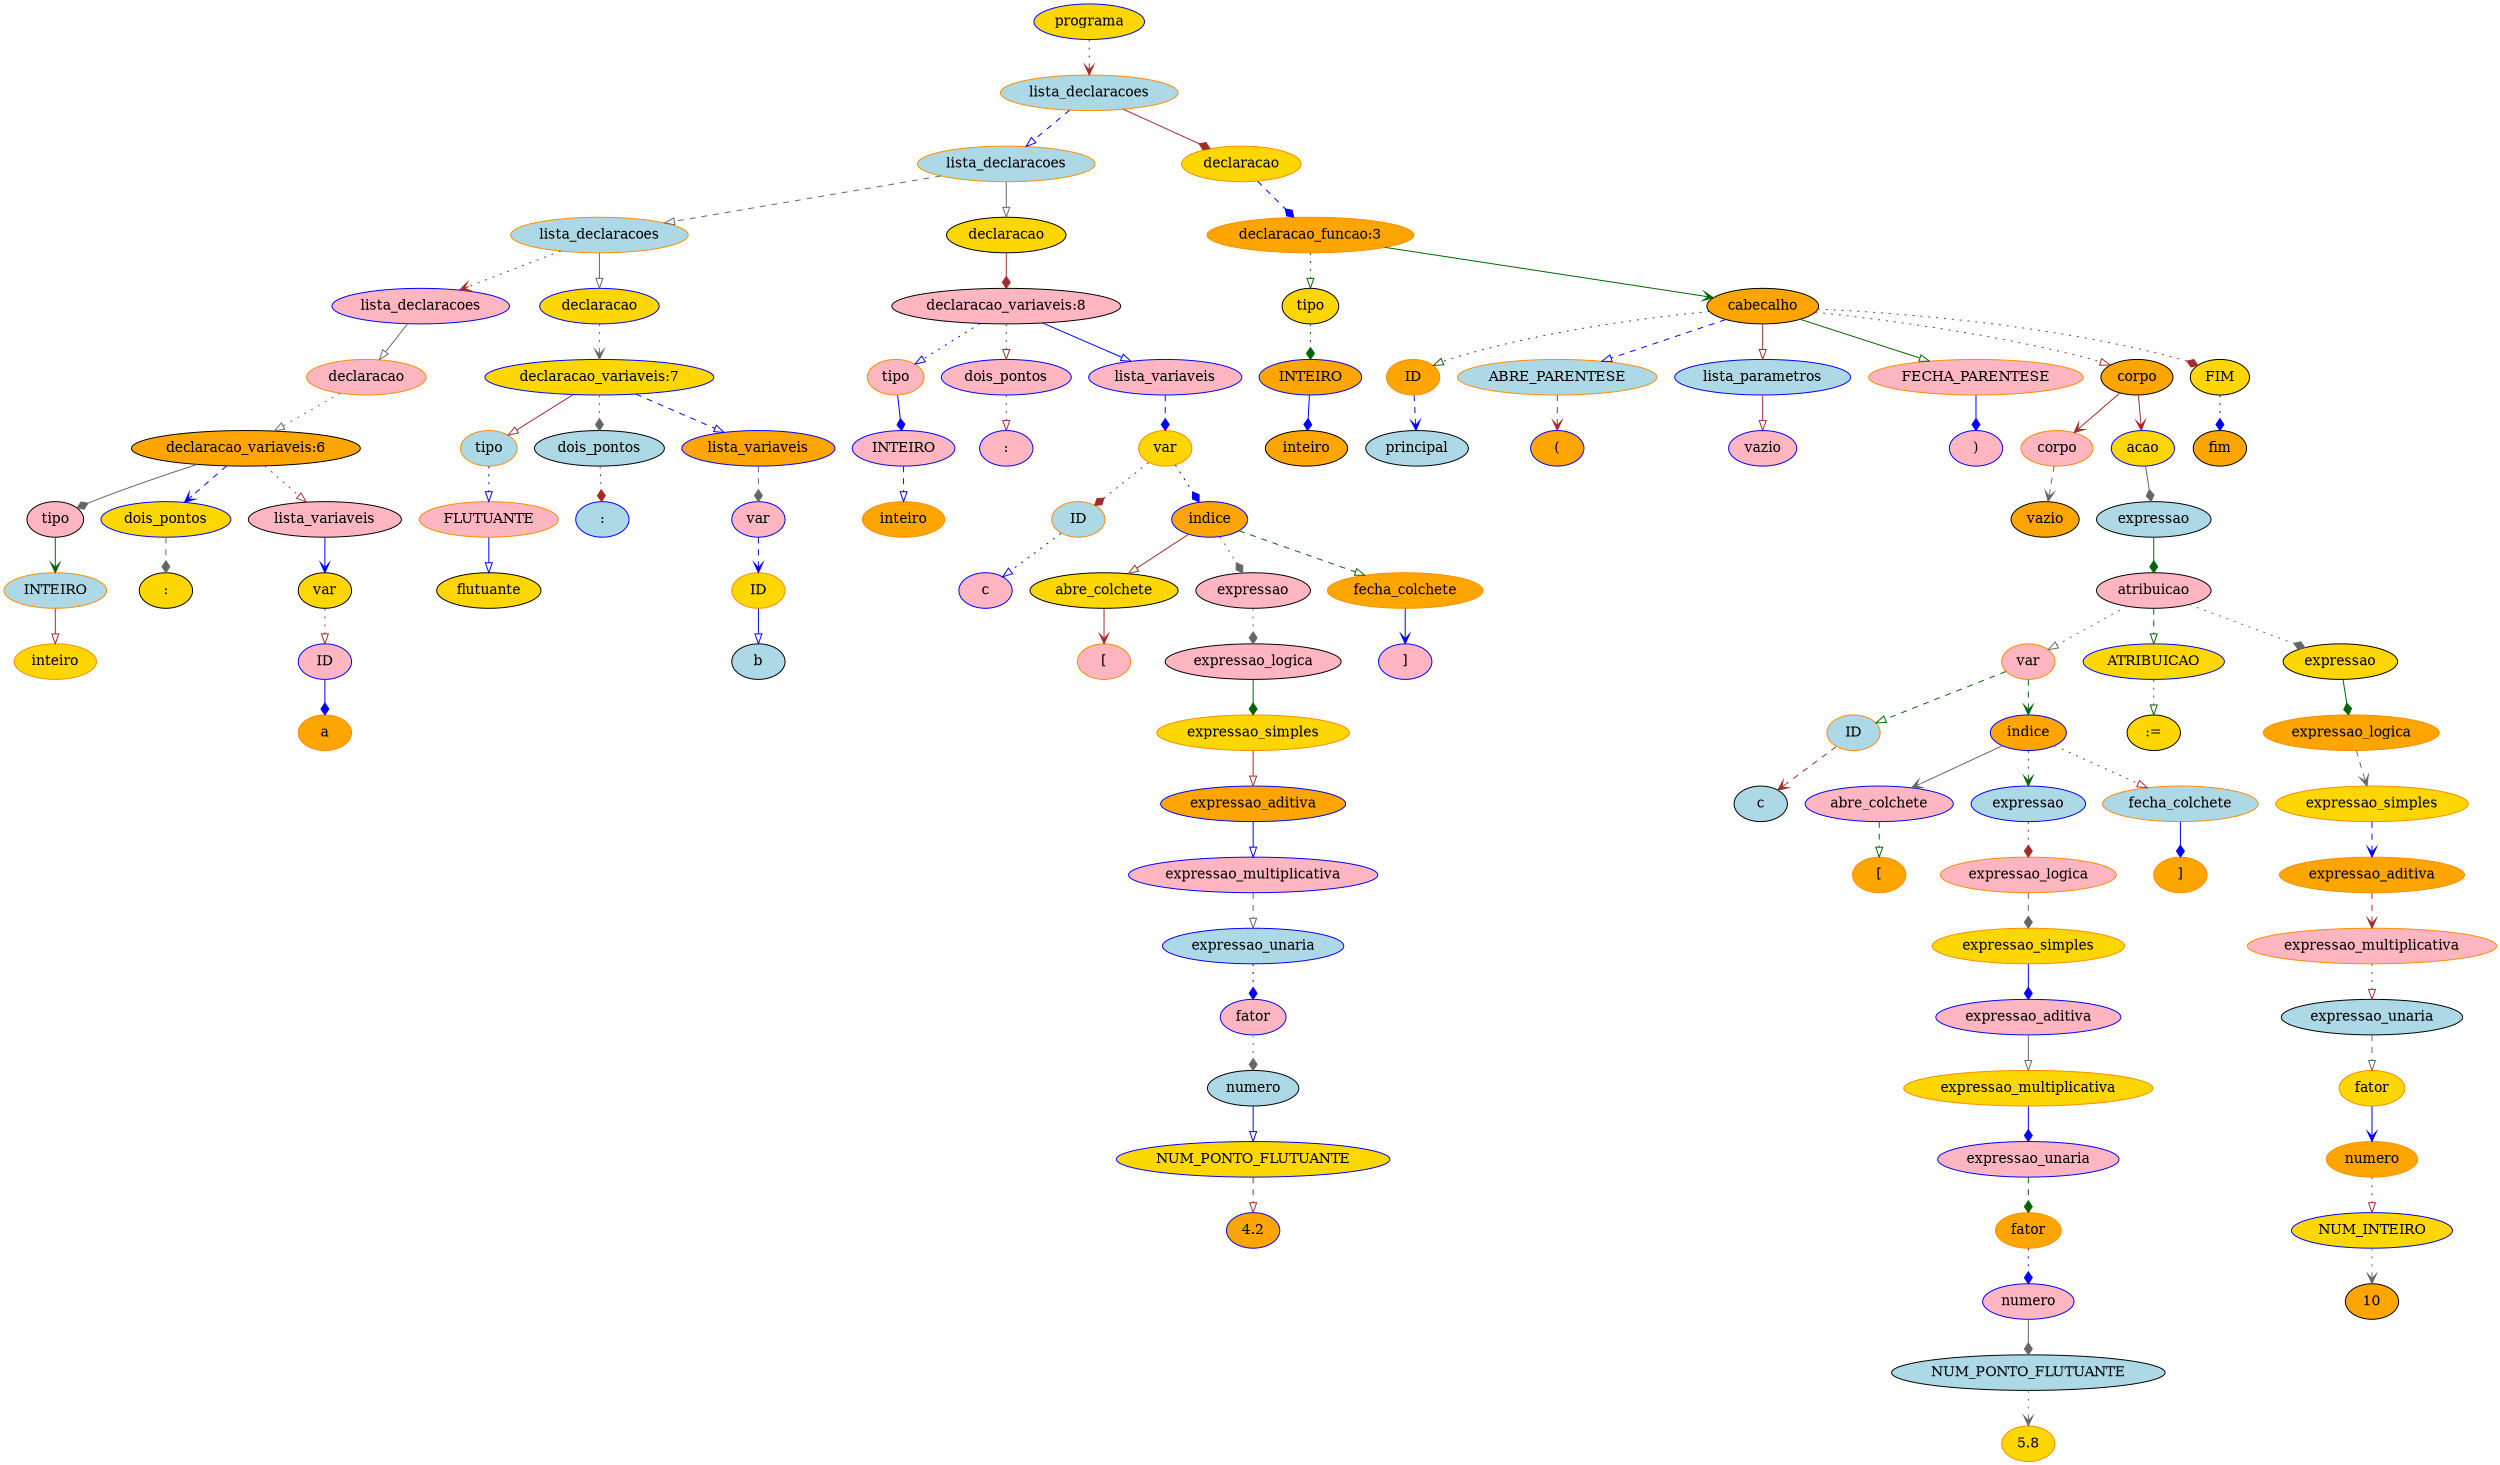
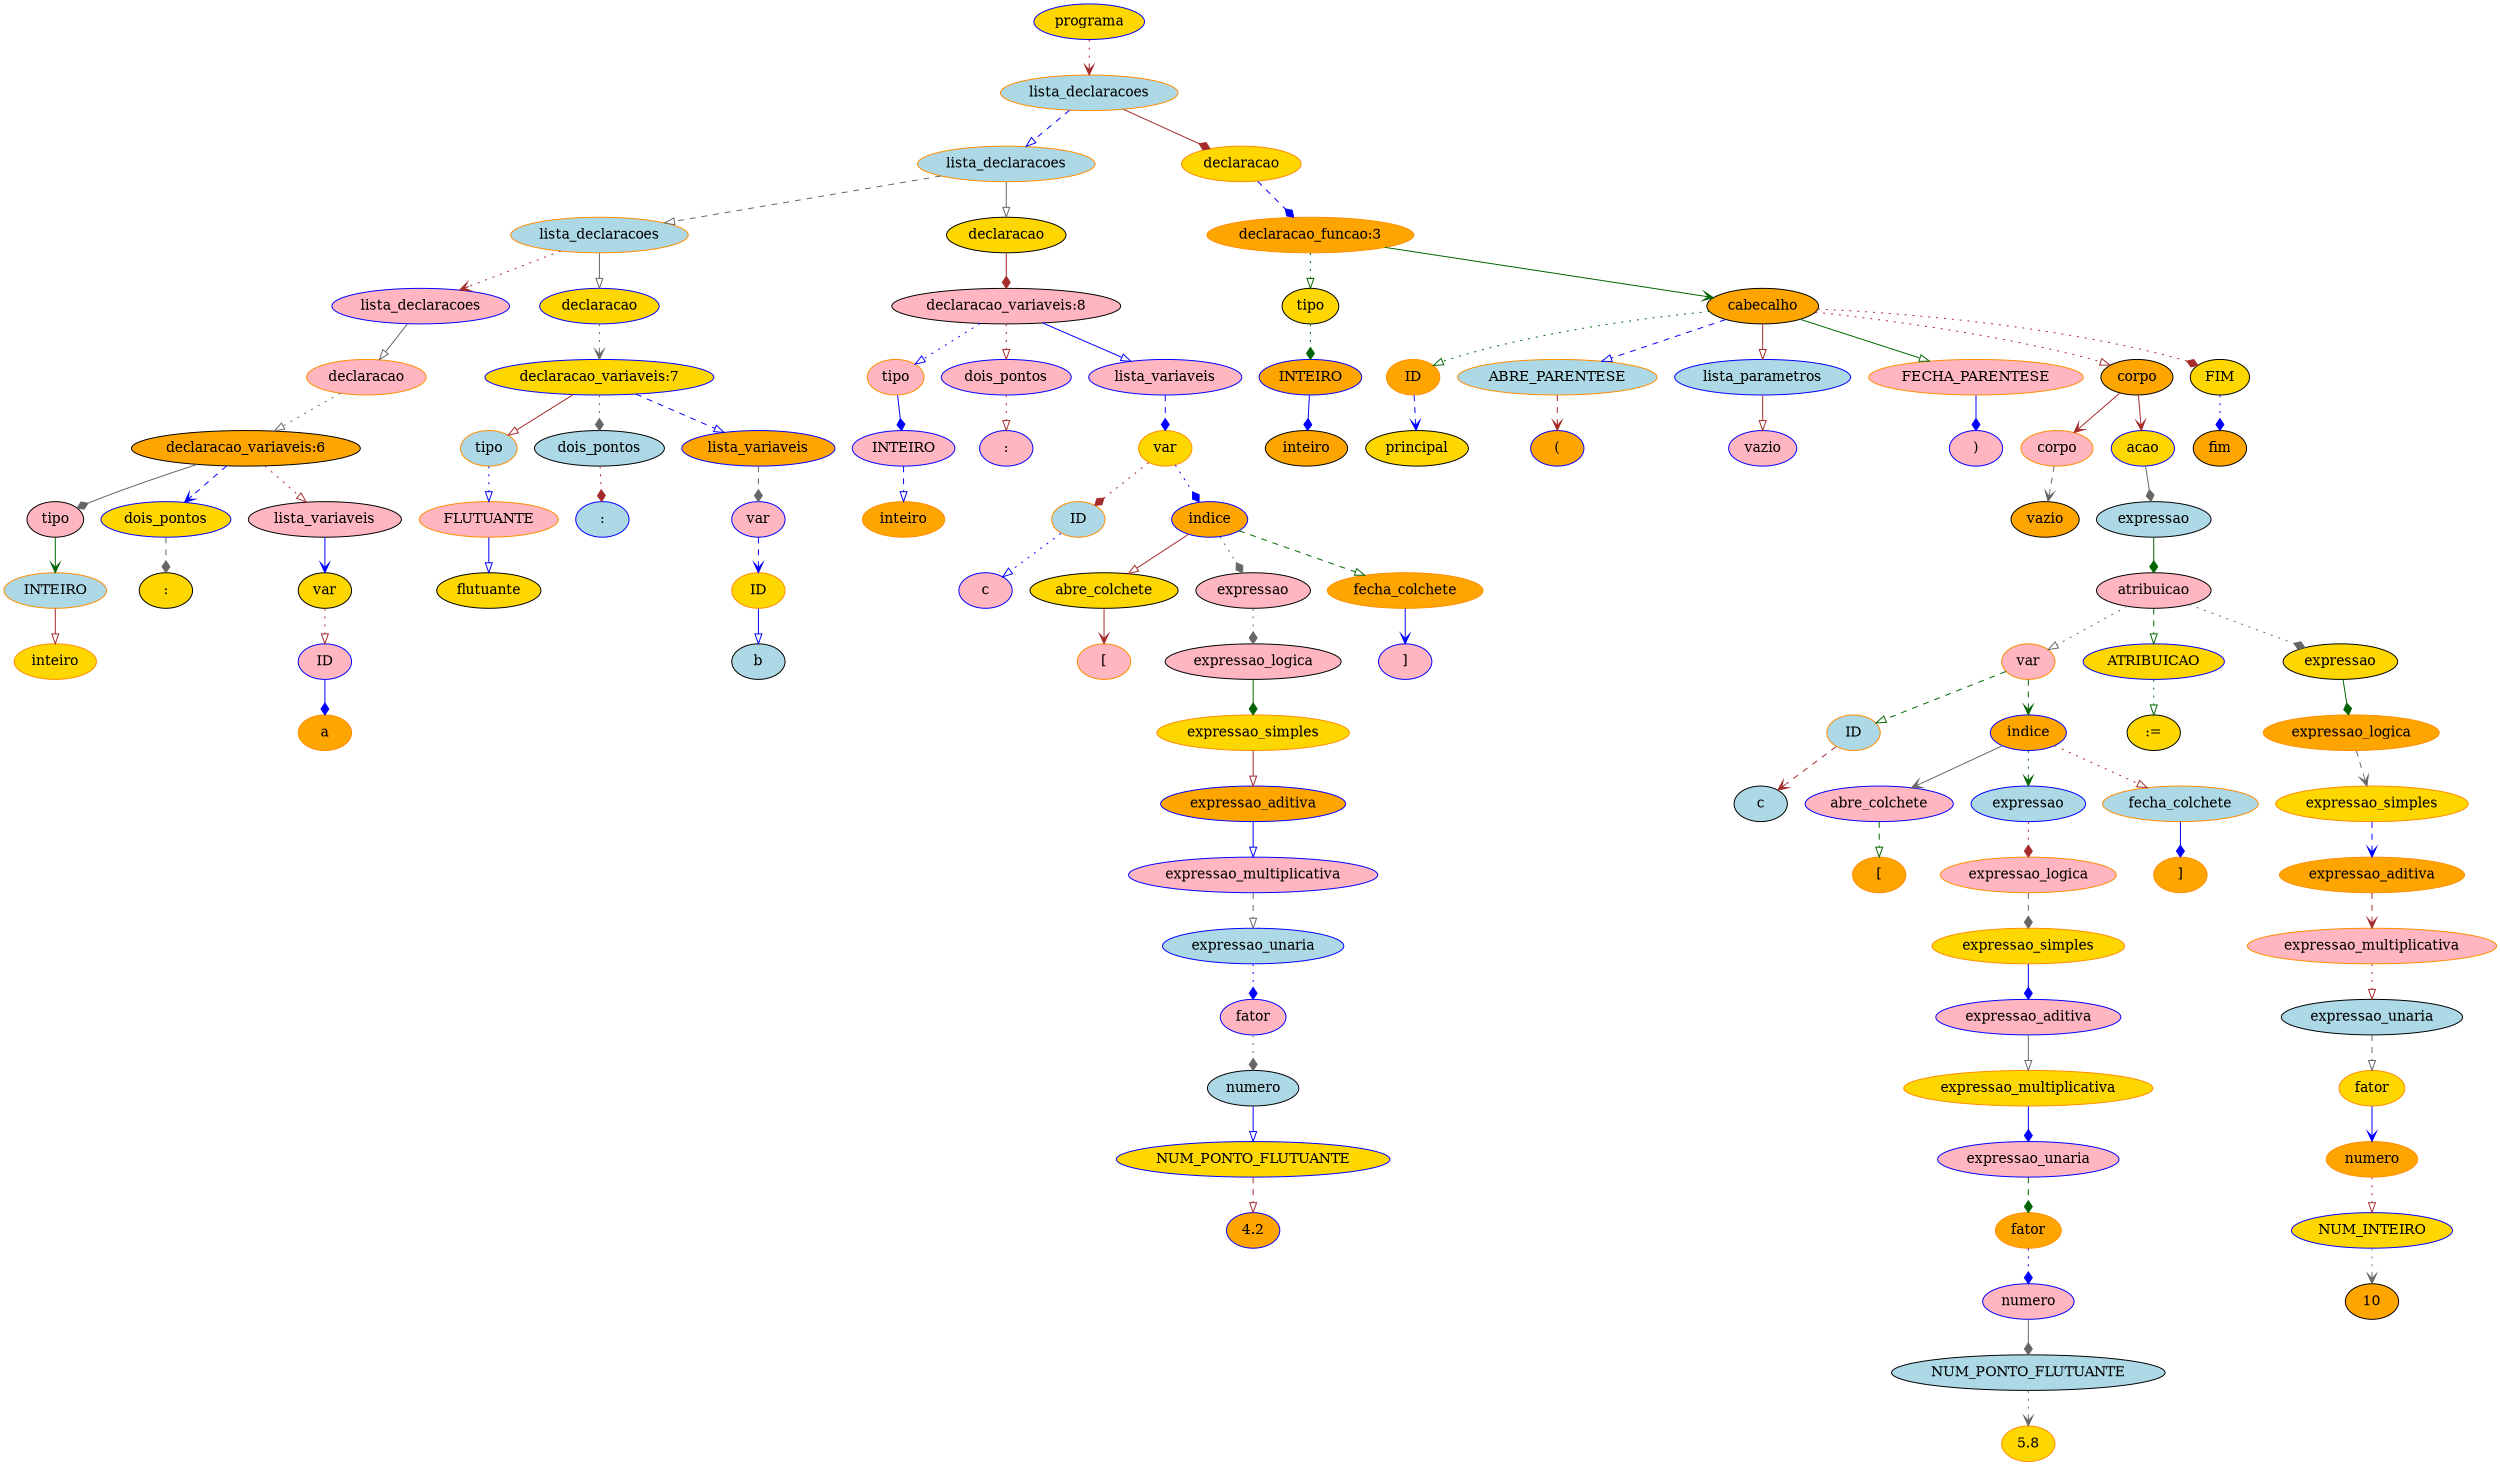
node "principal": fillcolor lightblue -> gold
